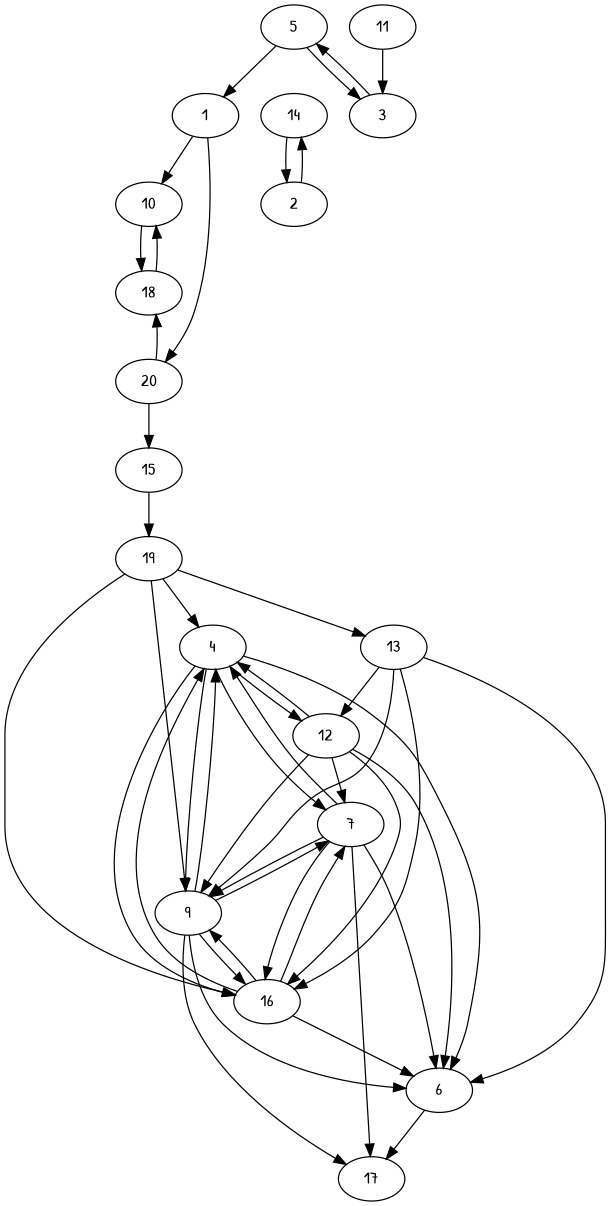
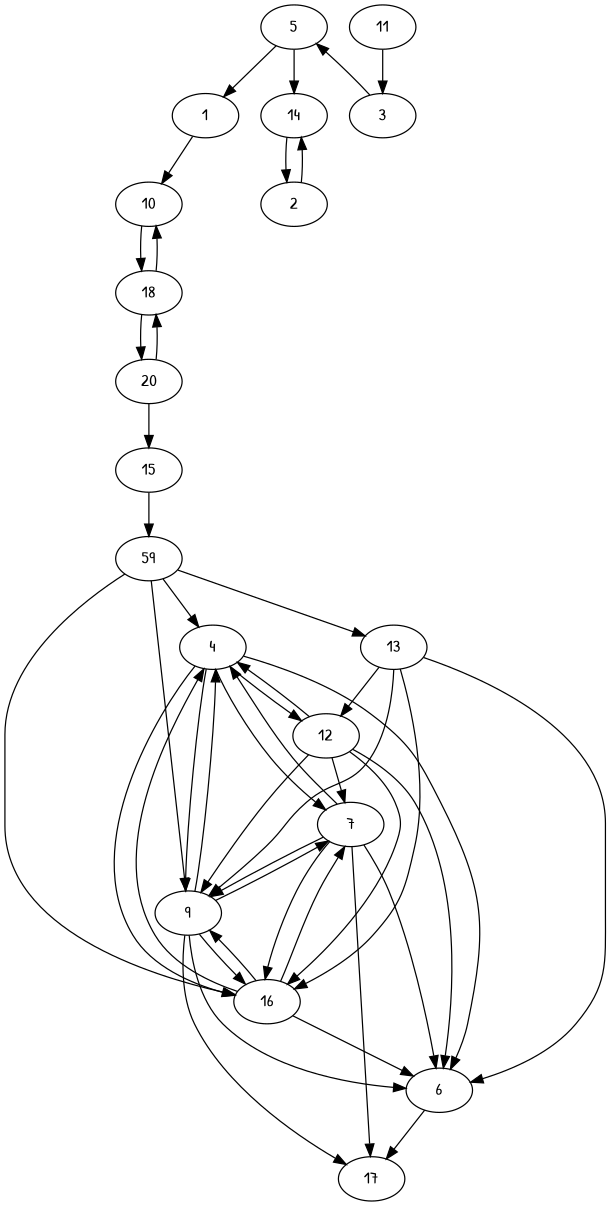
edge "5" -> "3": now "5" -> "14"
edge "1" -> "20": now "18" -> "20"
node "19": label "19" -> "59"
